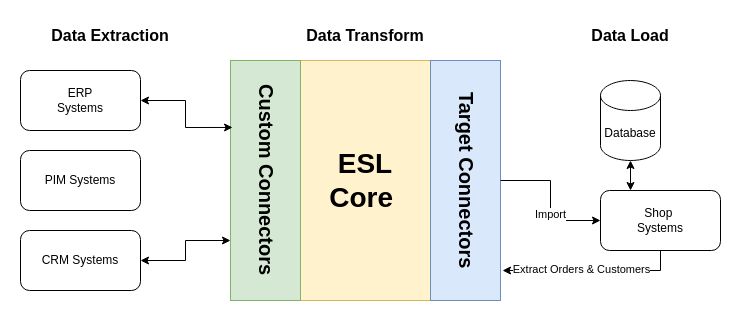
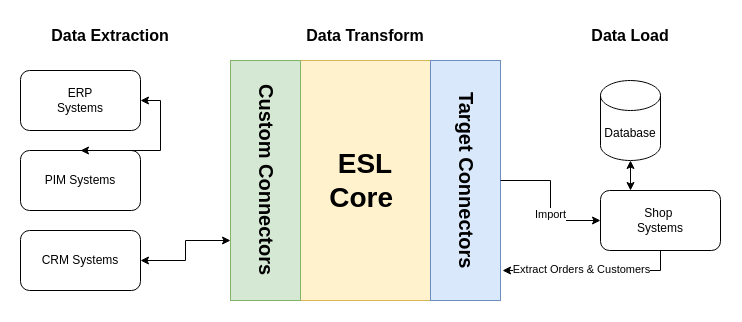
edge "ERP Systems" -- "Custom Connectors": now "ERP Systems" -- "PIM Systems"
